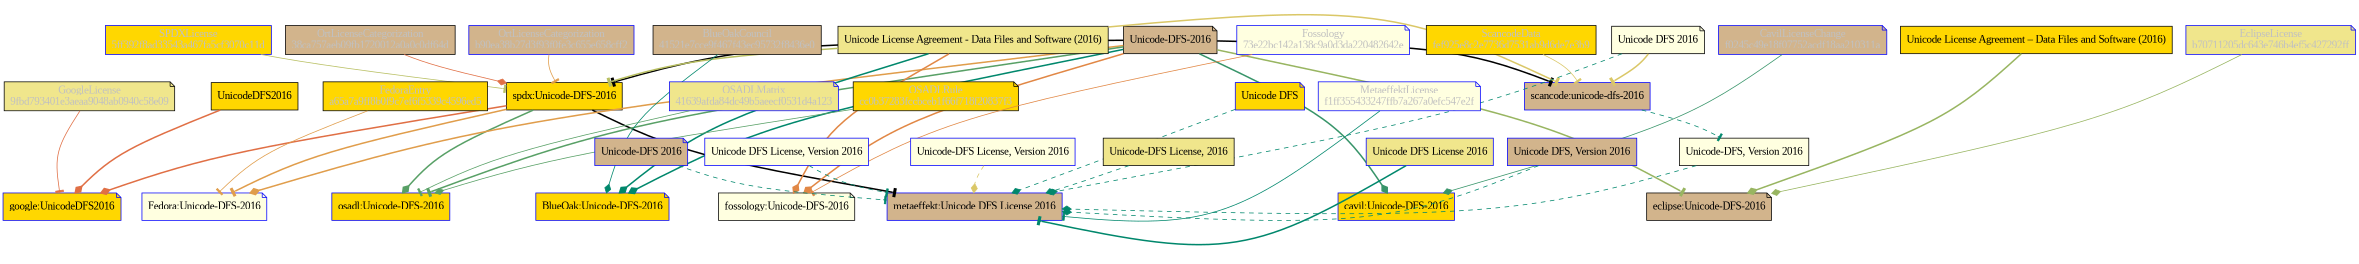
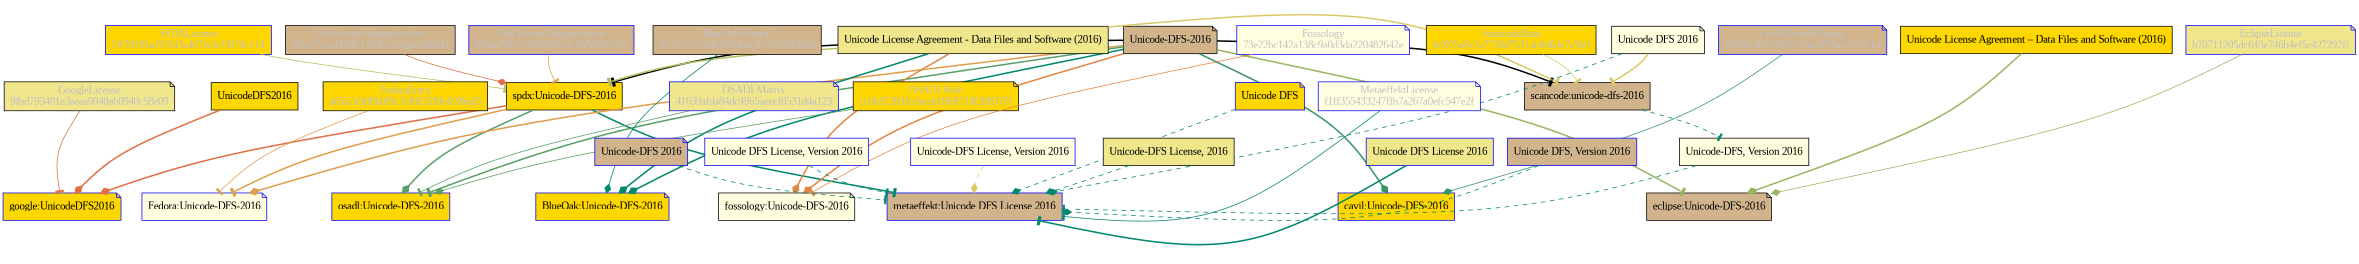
node "scancode:unicode-dfs-2016": color blue -> black
edge "spdx:Unicode-DFS-2016" -> "metaeffekt:Unicode DFS License 2016": color black -> #00876c
edge "Unicode-DFS, Version 2016" -> "metaeffekt:Unicode DFS License 2016": arrowhead diamond -> tee
